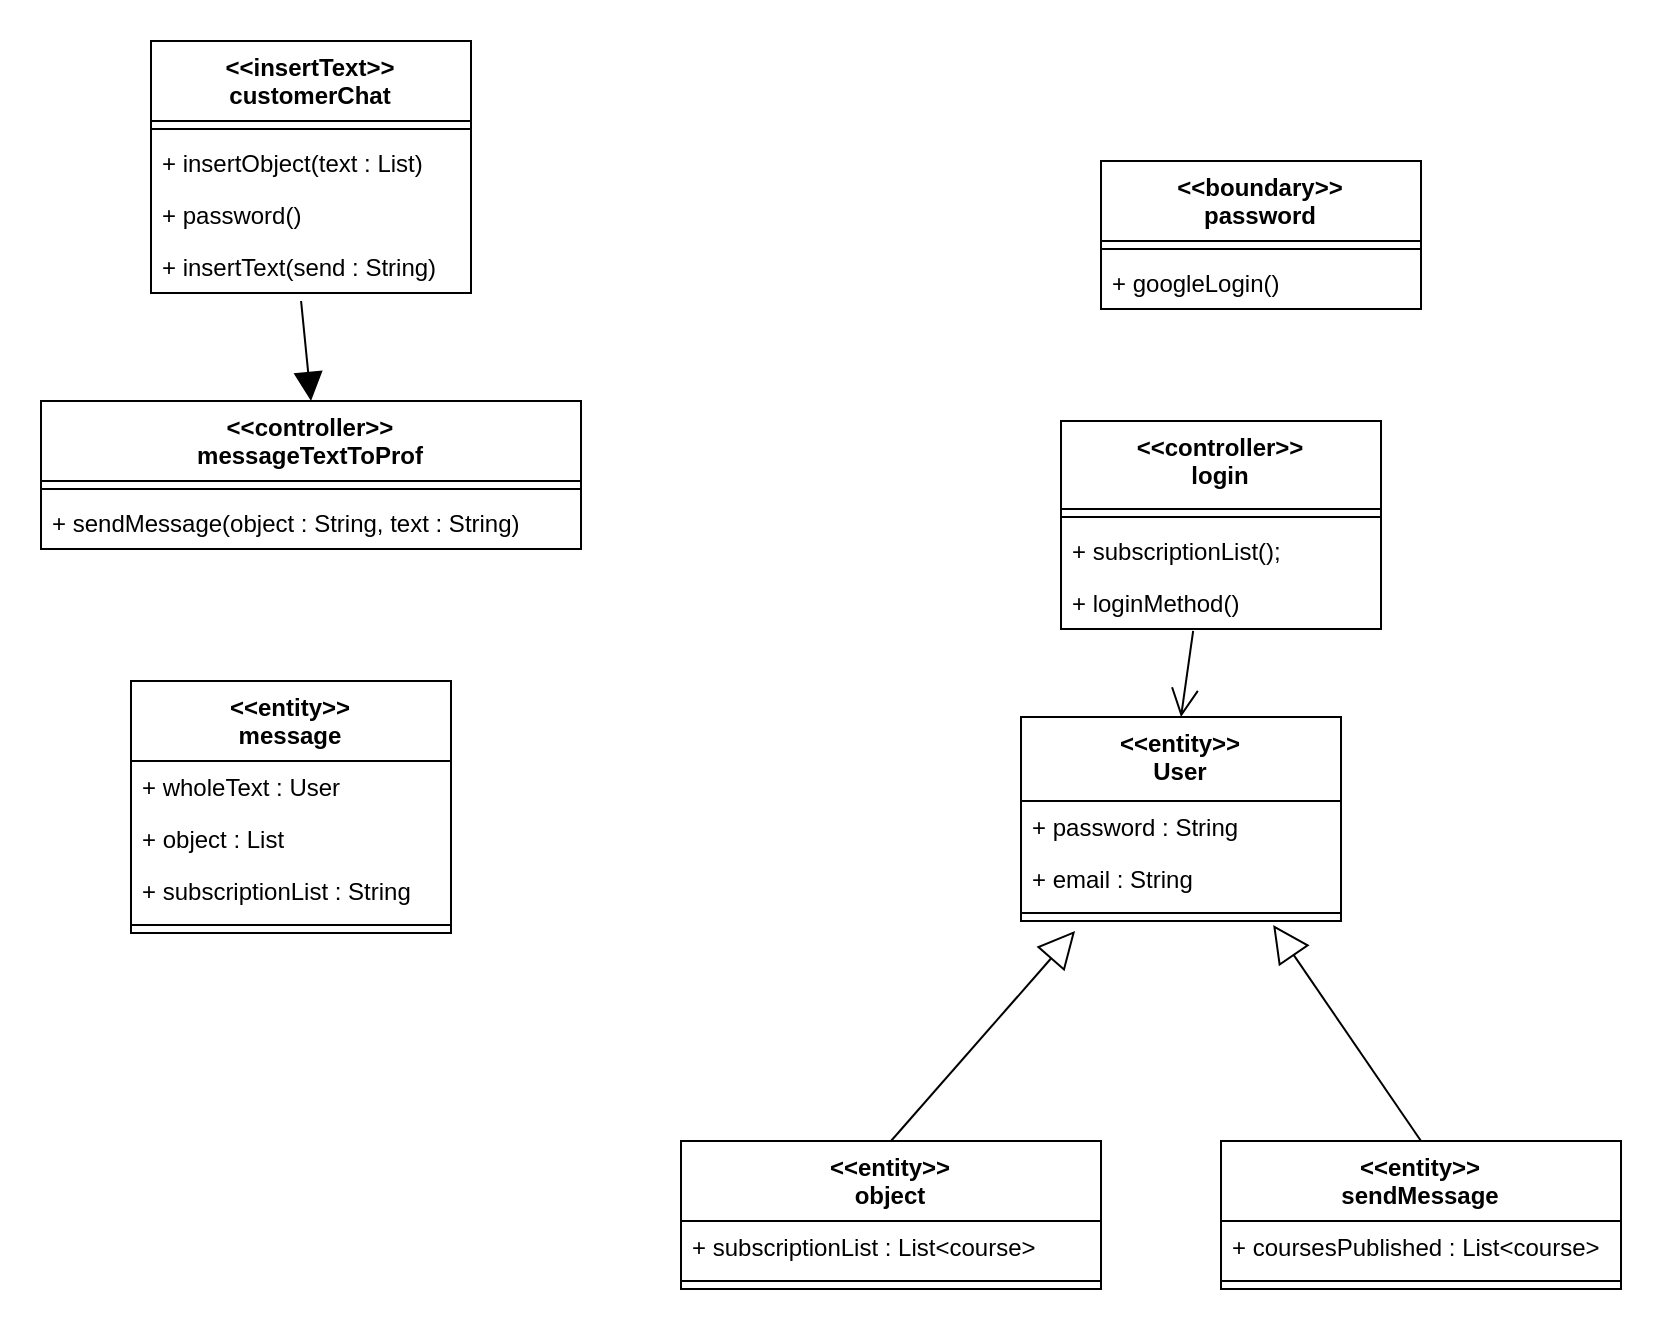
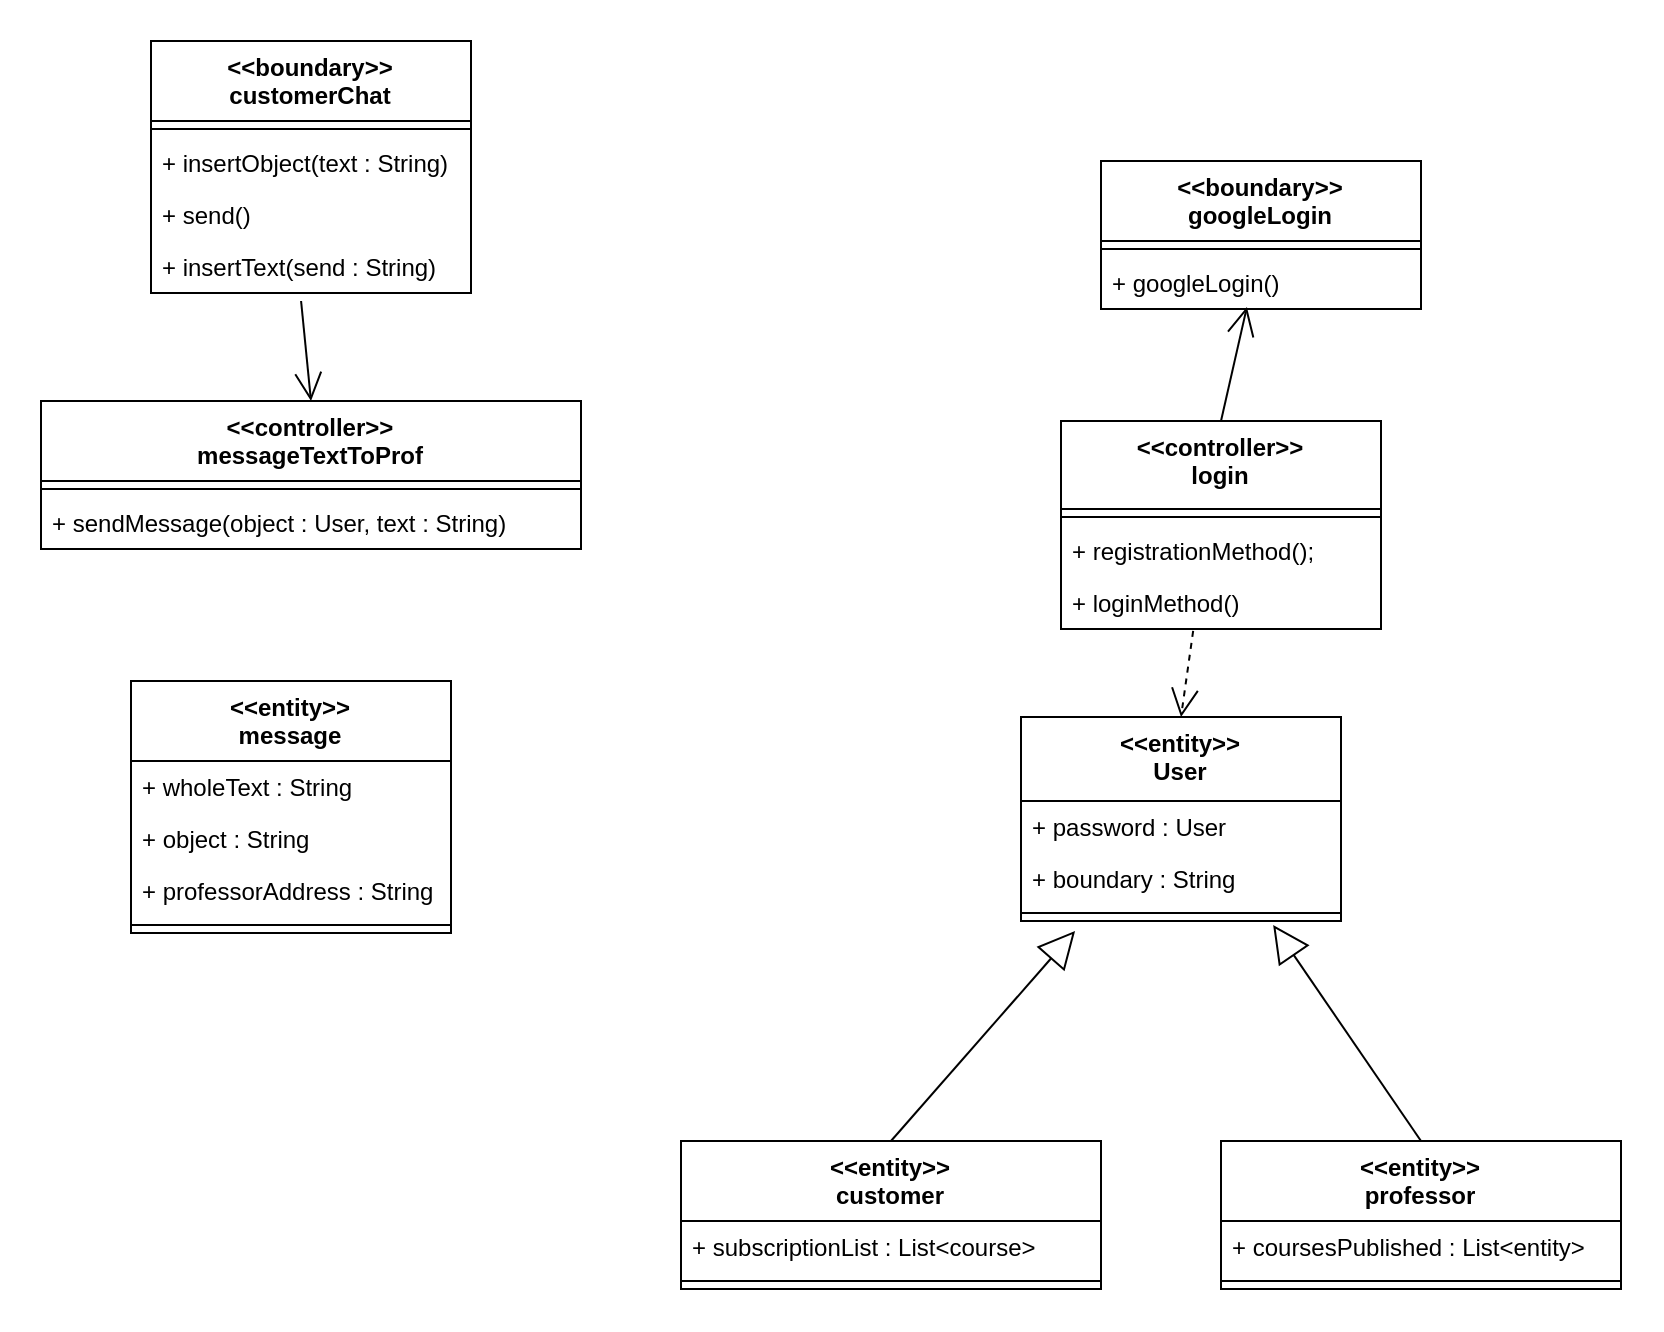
node "<<insertText>> customerChat": label "<<insertText>> customerChat" -> "<<boundary>> customerChat"
node "+ insertObject(text : List)": label "+ insertObject(text : List)" -> "+ insertObject(text : String)"
node "<<boundary>> password": label "<<boundary>> password" -> "<<boundary>> googleLogin"
node "+ password()": label "+ password()" -> "+ send()"
edge "<<controller>> login" -> "+ googleLogin()": added
edge "+ insertText(send : String)" -> "<<controller>> messageTextToProf": arrowhead block -> open
node "+ sendMessage(object : String, text : String)": label "+ sendMessage(object : String, text : String)" -> "+ sendMessage(object : User, text : String)"
node "+ subscriptionList();": label "+ subscriptionList();" -> "+ registrationMethod();"
edge "+ loginMethod()" -> "<<entity>> User": style solid -> dashed
node "+ wholeText : User": label "+ wholeText : User" -> "+ wholeText : String"
node "+ password : String": label "+ password : String" -> "+ password : User"
node "+ object : List": label "+ object : List" -> "+ object : String"
node "+ email : String": label "+ email : String" -> "+ boundary : String"
node "+ subscriptionList : String": label "+ subscriptionList : String" -> "+ professorAddress : String"
node "<<entity>> object": label "<<entity>> object" -> "<<entity>> customer"
node "<<entity>> sendMessage": label "<<entity>> sendMessage" -> "<<entity>> professor"
node "+ coursesPublished : List<course>": label "+ coursesPublished : List<course>" -> "+ coursesPublished : List<entity>"
